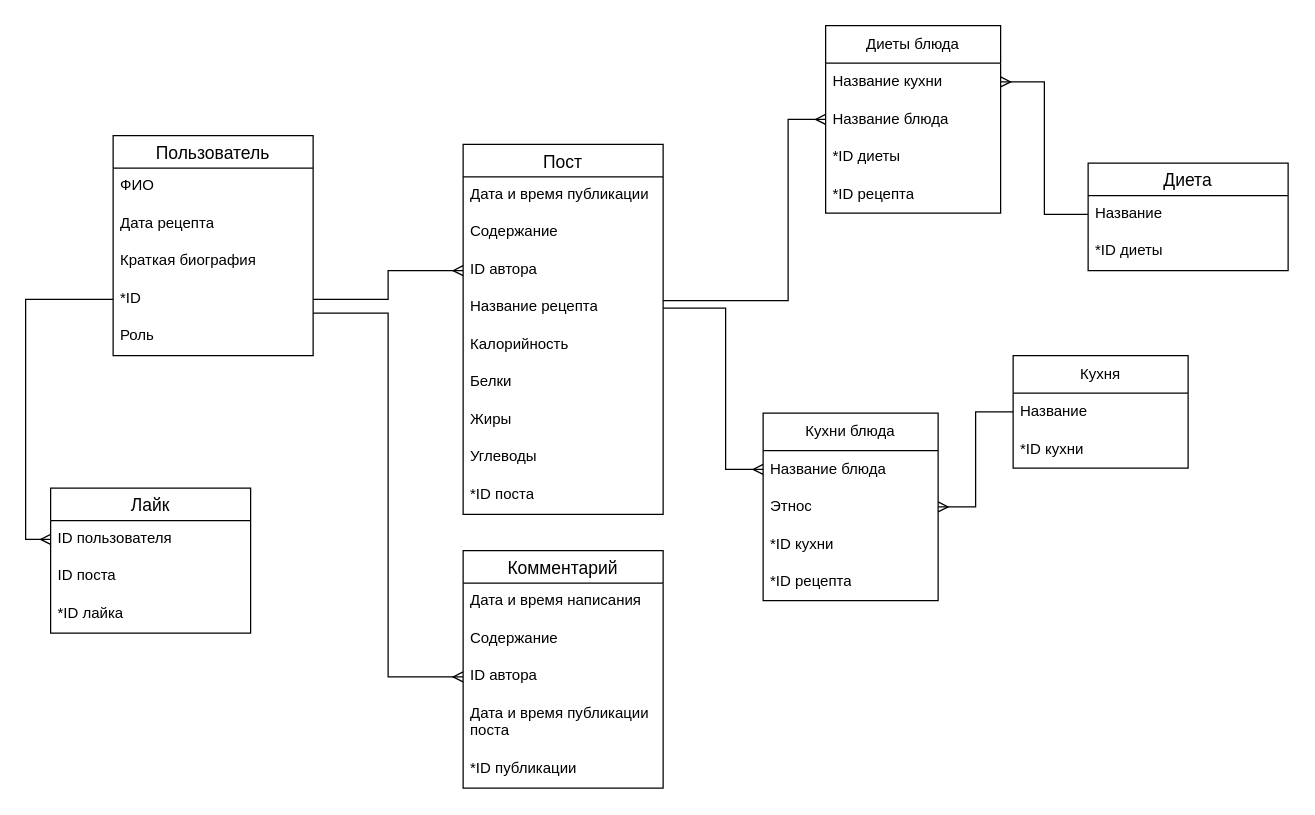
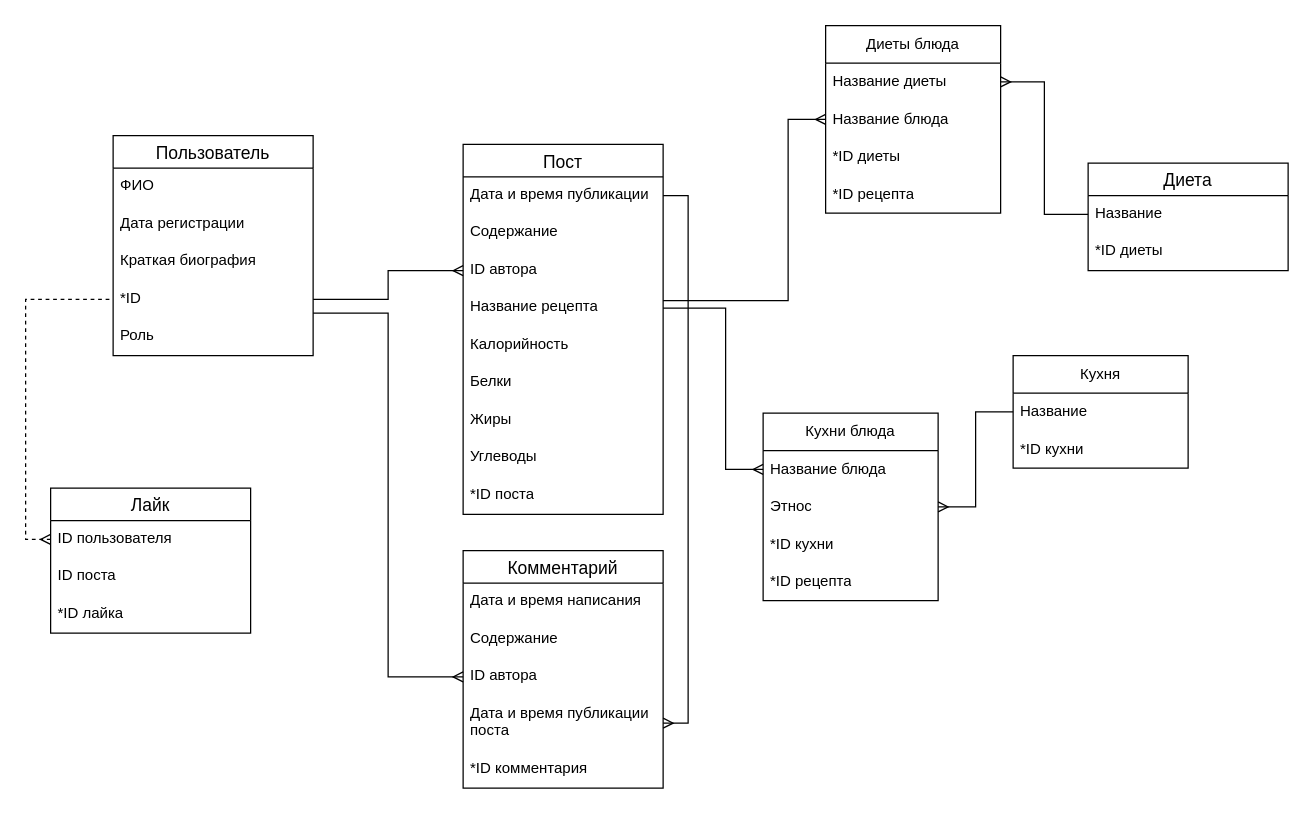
node "Название кухни": label "Название кухни" -> "Название диеты"
node "Дата рецепта": label "Дата рецепта" -> "Дата регистрации"
edge "*ID" -> "ID пользователя": style solid -> dashed
edge "Дата и время публикации" -> "Дата и время публикации поста": added
node "*ID публикации": label "*ID публикации" -> "*ID комментария"
